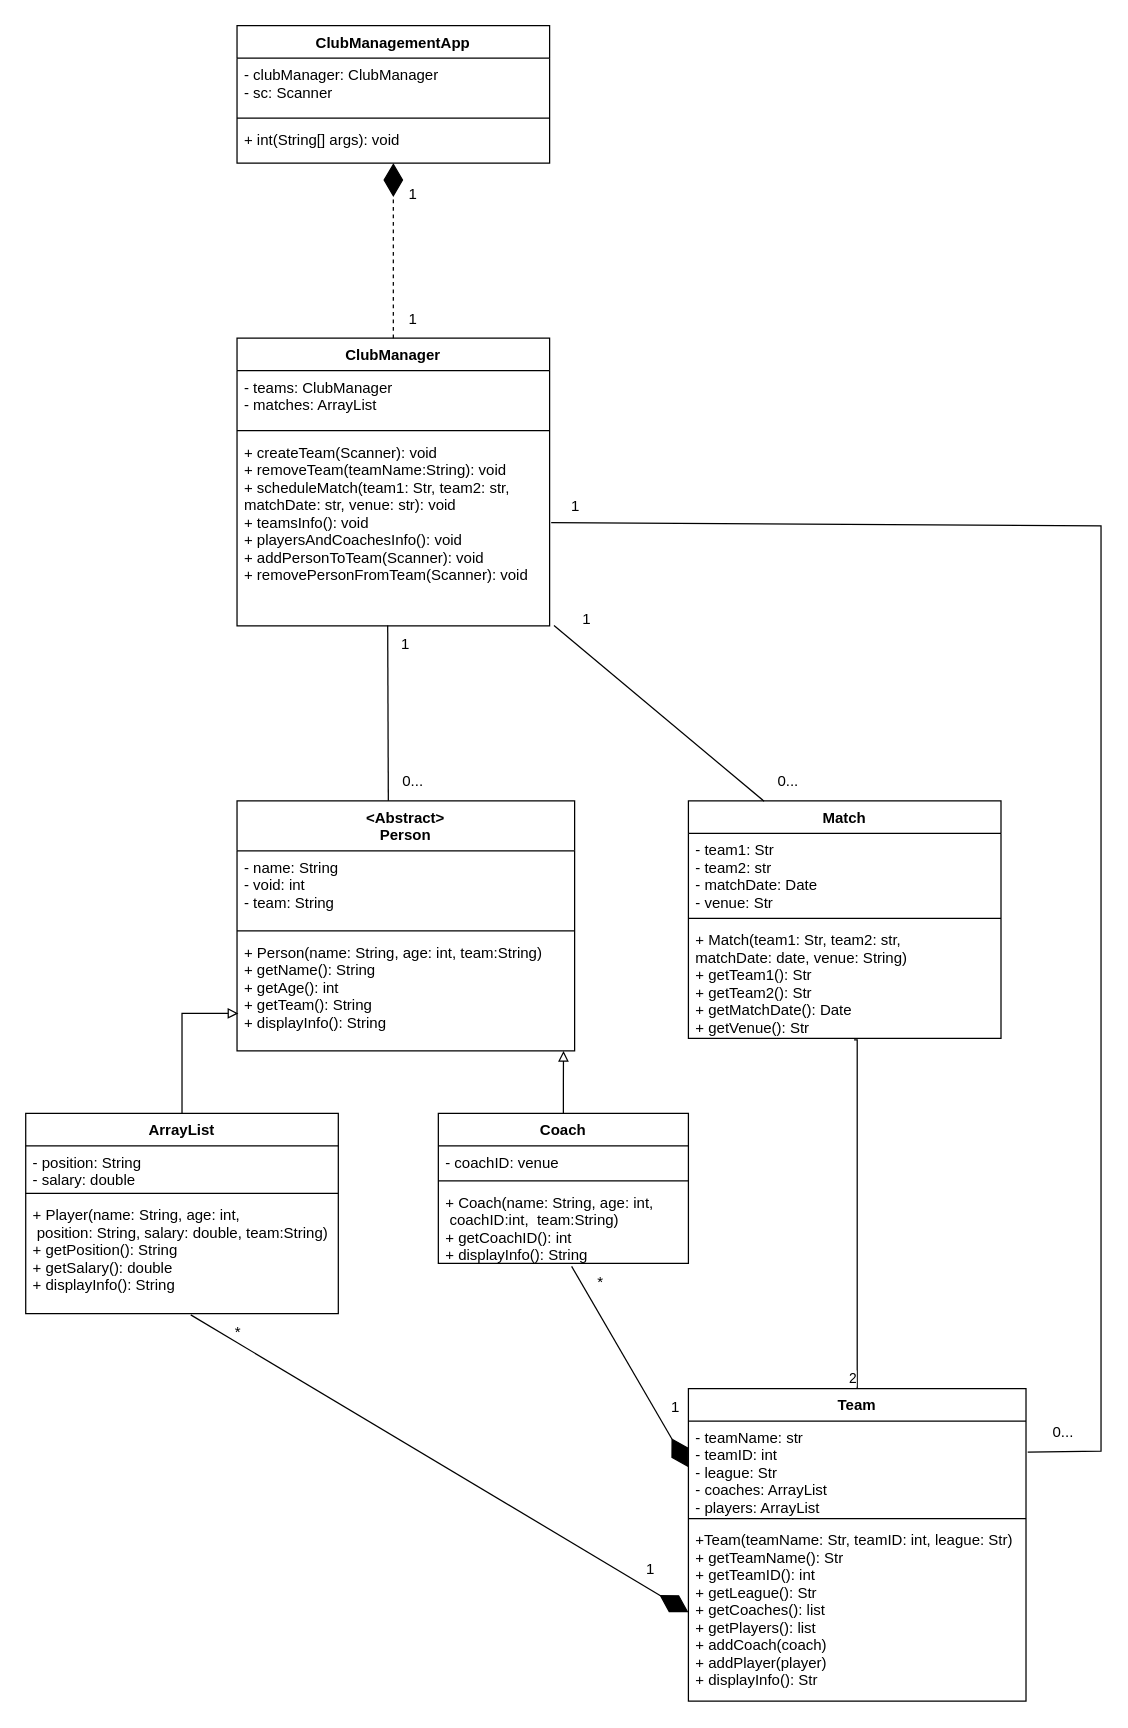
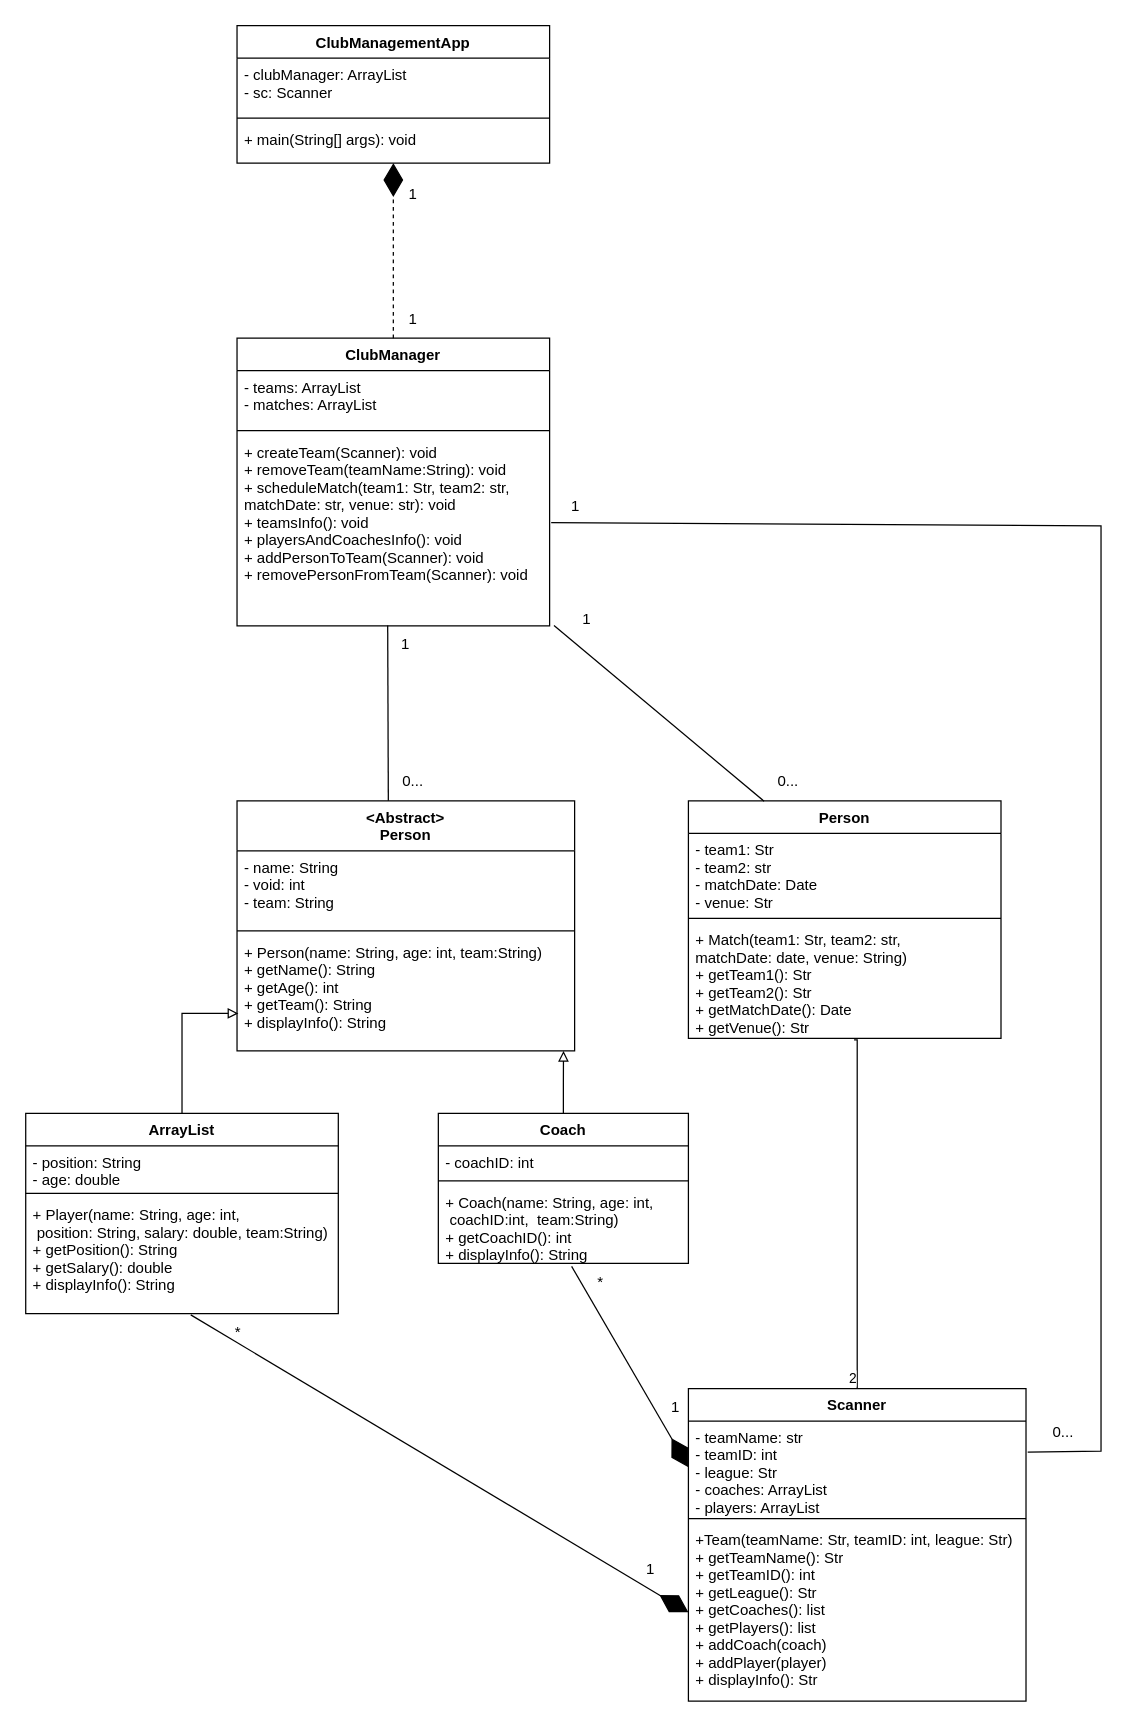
node "- clubManager: ClubManager - sc: Scanner": label "- clubManager: ClubManager - sc: Scanner" -> "- clubManager: ArrayList - sc: Scanner"
node "+ int(String[] args): void": label "+ int(String[] args): void" -> "+ main(String[] args): void"
node "- teams: ClubManager - matches: ArrayList": label "- teams: ClubManager - matches: ArrayList" -> "- teams: ArrayList - matches: ArrayList"
node "Match": label "Match" -> "Person"
node "- position: String - salary: double": label "- position: String - salary: double" -> "- position: String - age: double"
node "- coachID: venue": label "- coachID: venue" -> "- coachID: int"
node "Team": label "Team" -> "Scanner"
